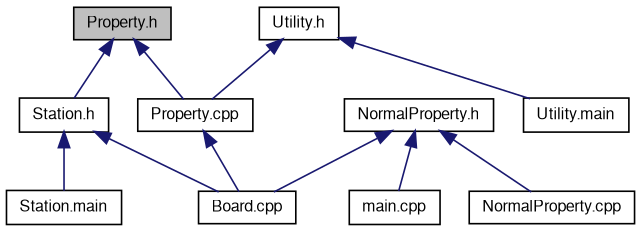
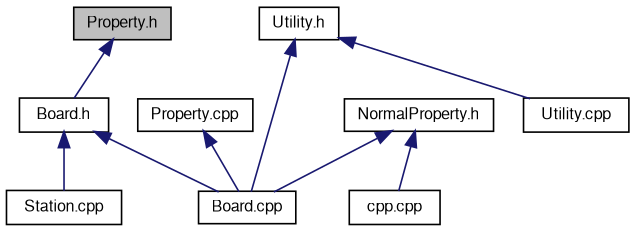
edge "Property.cpp" -> "Utility.h": now "Board.cpp" -> "Utility.h"
edge "Property.cpp" -> "Property.h": removed
node "Station.h": label "Station.h" -> "Board.h"
node "Utility.main": label "Utility.main" -> "Utility.cpp"
node "Station.main": label "Station.main" -> "Station.cpp"
node "main.cpp": label "main.cpp" -> "cpp.cpp"
node "NormalProperty.cpp": removed
